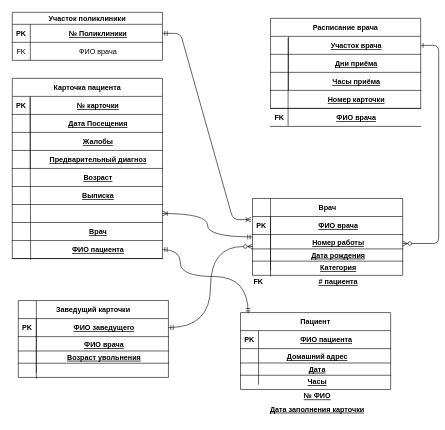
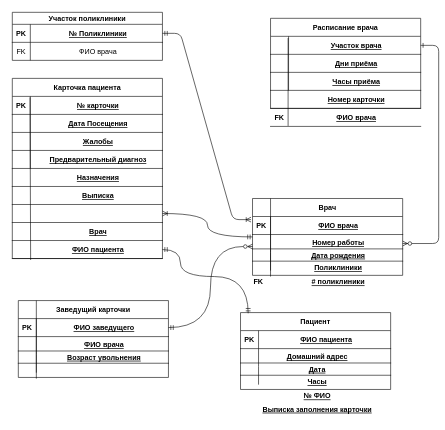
node "Возраст": label "Возраст" -> "Назначения"
node "Категория": label "Категория" -> "Поликлиники"
node "# пациента": label "# пациента" -> "# поликлиники"
node "Дата заполнения карточки": label "Дата заполнения карточки" -> "Выписка заполнения карточки"
